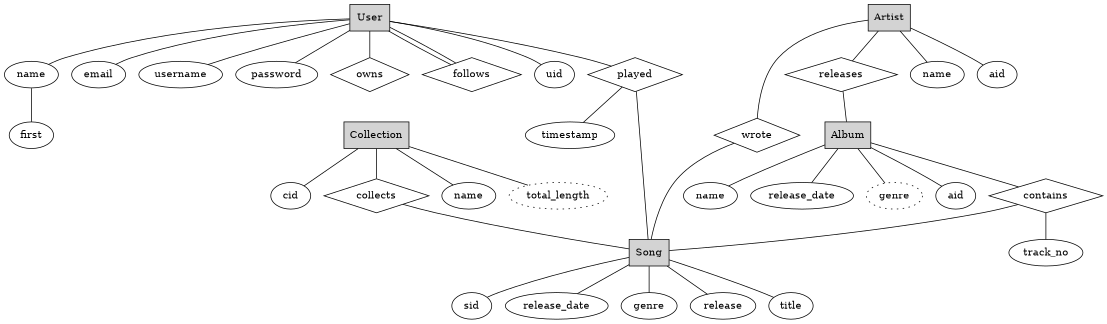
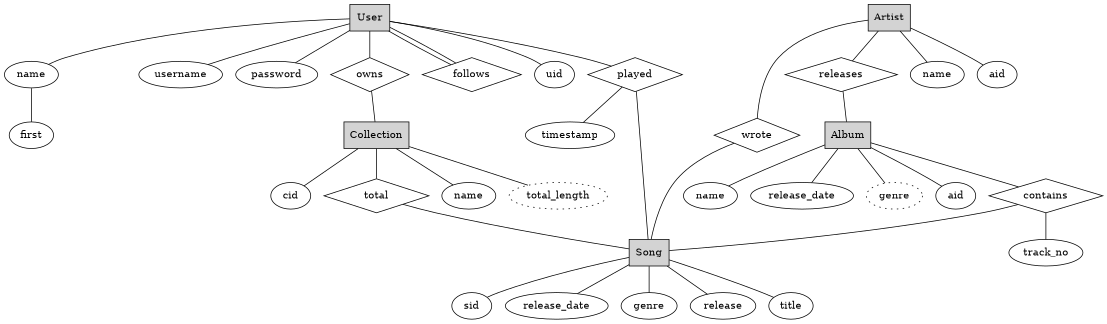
node "email": removed
edge "owns" -- "Collection": added
node "collects": label "collects" -> "total"
